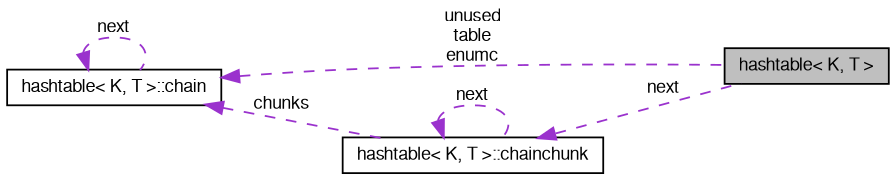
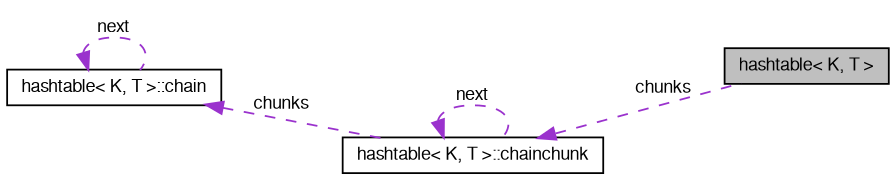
edge "hashtable< K, T >" -> "hashtable< K, T >::chain": removed, label "unused table enumc"
edge "hashtable< K, T >" -> "hashtable< K, T >::chainchunk": label "next" -> "chunks"
